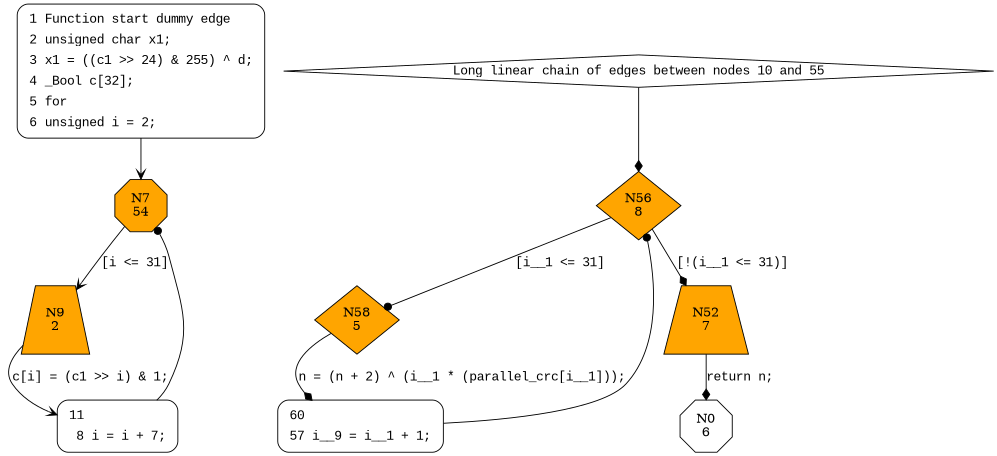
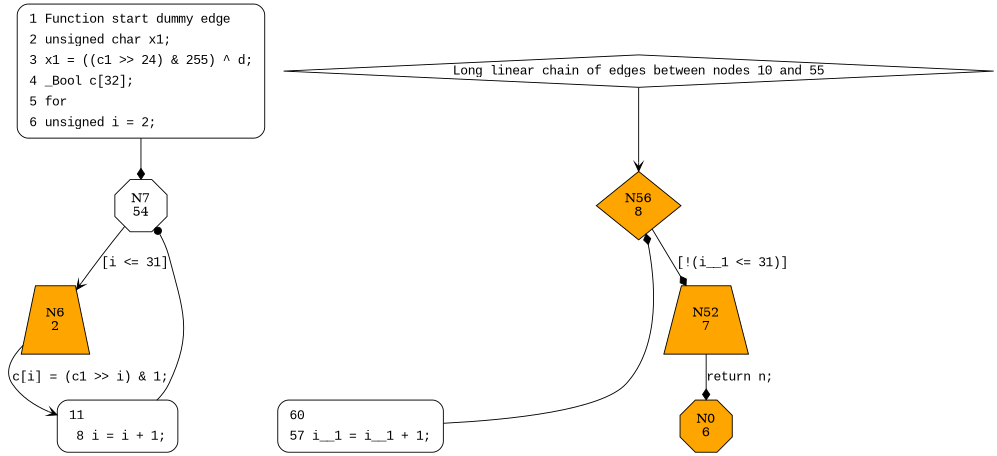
edge "Long linear chain of edges between nodes 10 and 55" -> "N56 8": arrowhead diamond -> vee
edge "1" -> "N7 54": arrowhead vee -> diamond
node "N7 54": fillcolor orange -> white
node "N9 2": label "N9 2" -> "N6 2"
node "N58 5": removed
edge "60" -> "N56 8": arrowhead dot -> diamond
node "N0 6": fillcolor white -> orange
node "11": text "i = i + 7;" -> "i = i + 1;"
node "60": text "i__9 = i__1 + 1;" -> "i__1 = i__1 + 1;"
